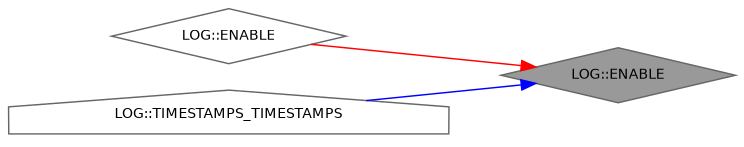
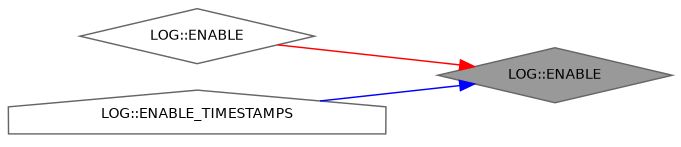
node "LOG::TIMESTAMPS_TIMESTAMPS": label "LOG::TIMESTAMPS_TIMESTAMPS" -> "LOG::ENABLE_TIMESTAMPS"
